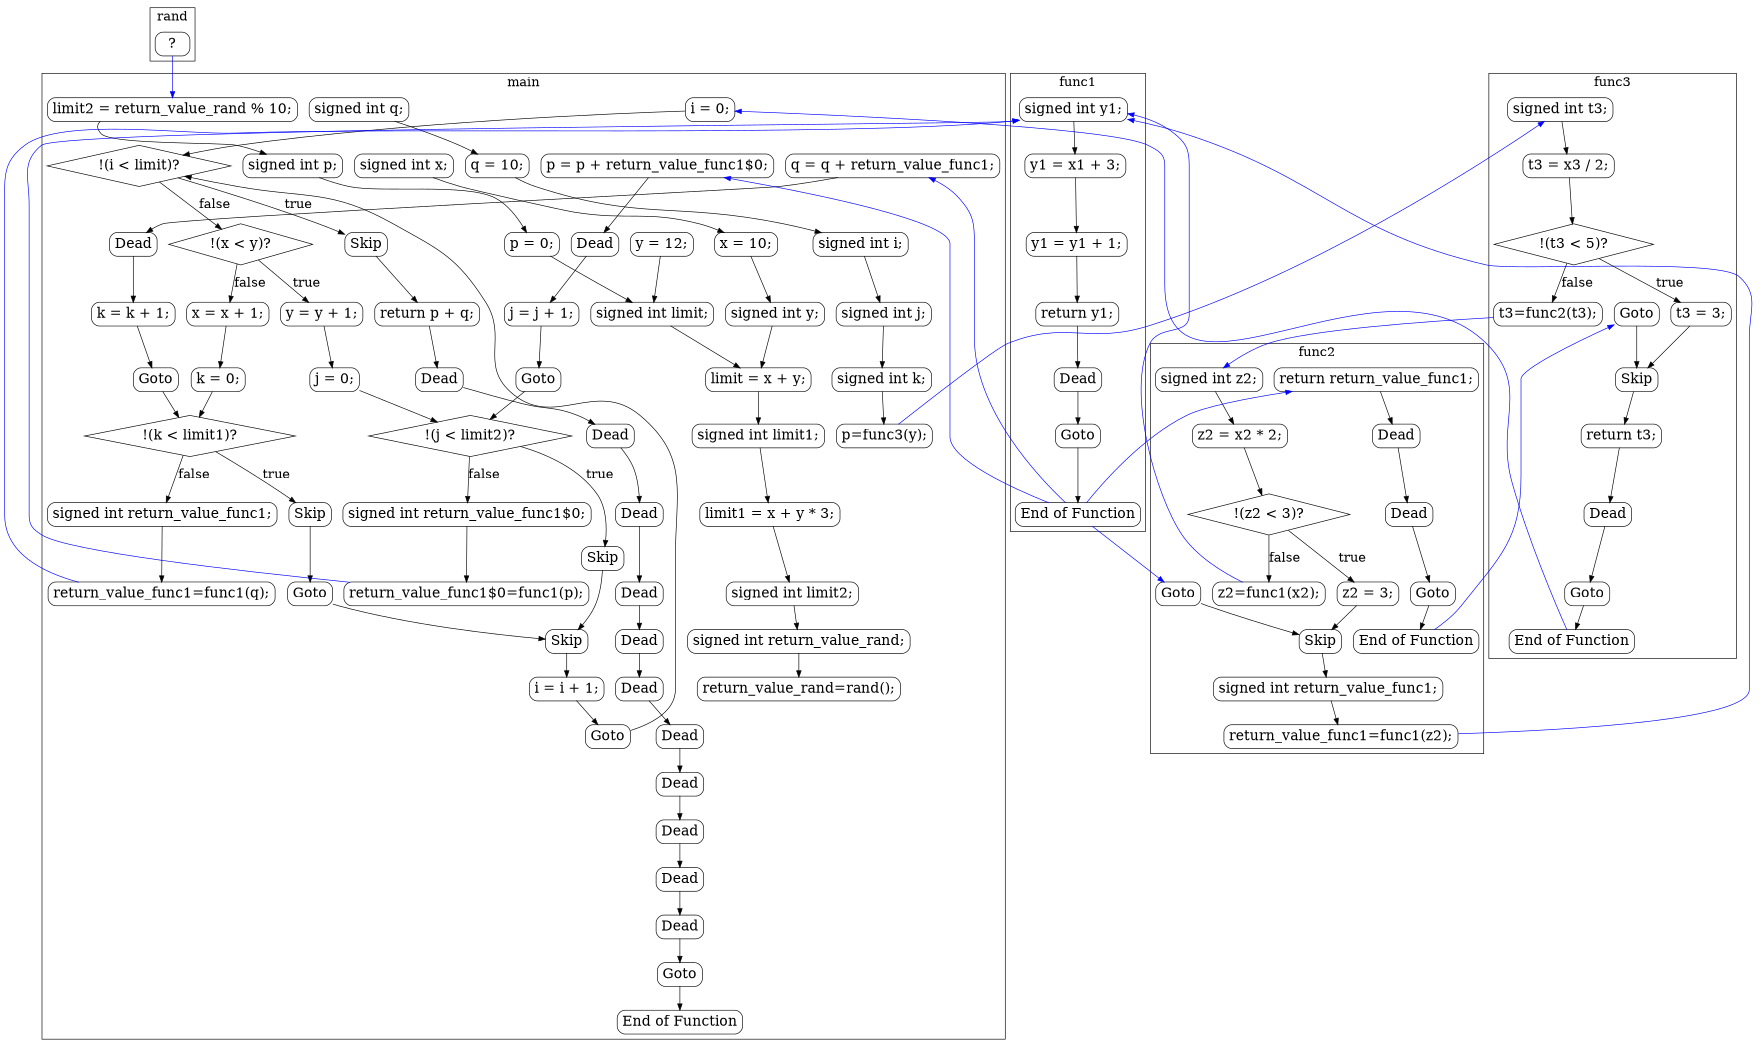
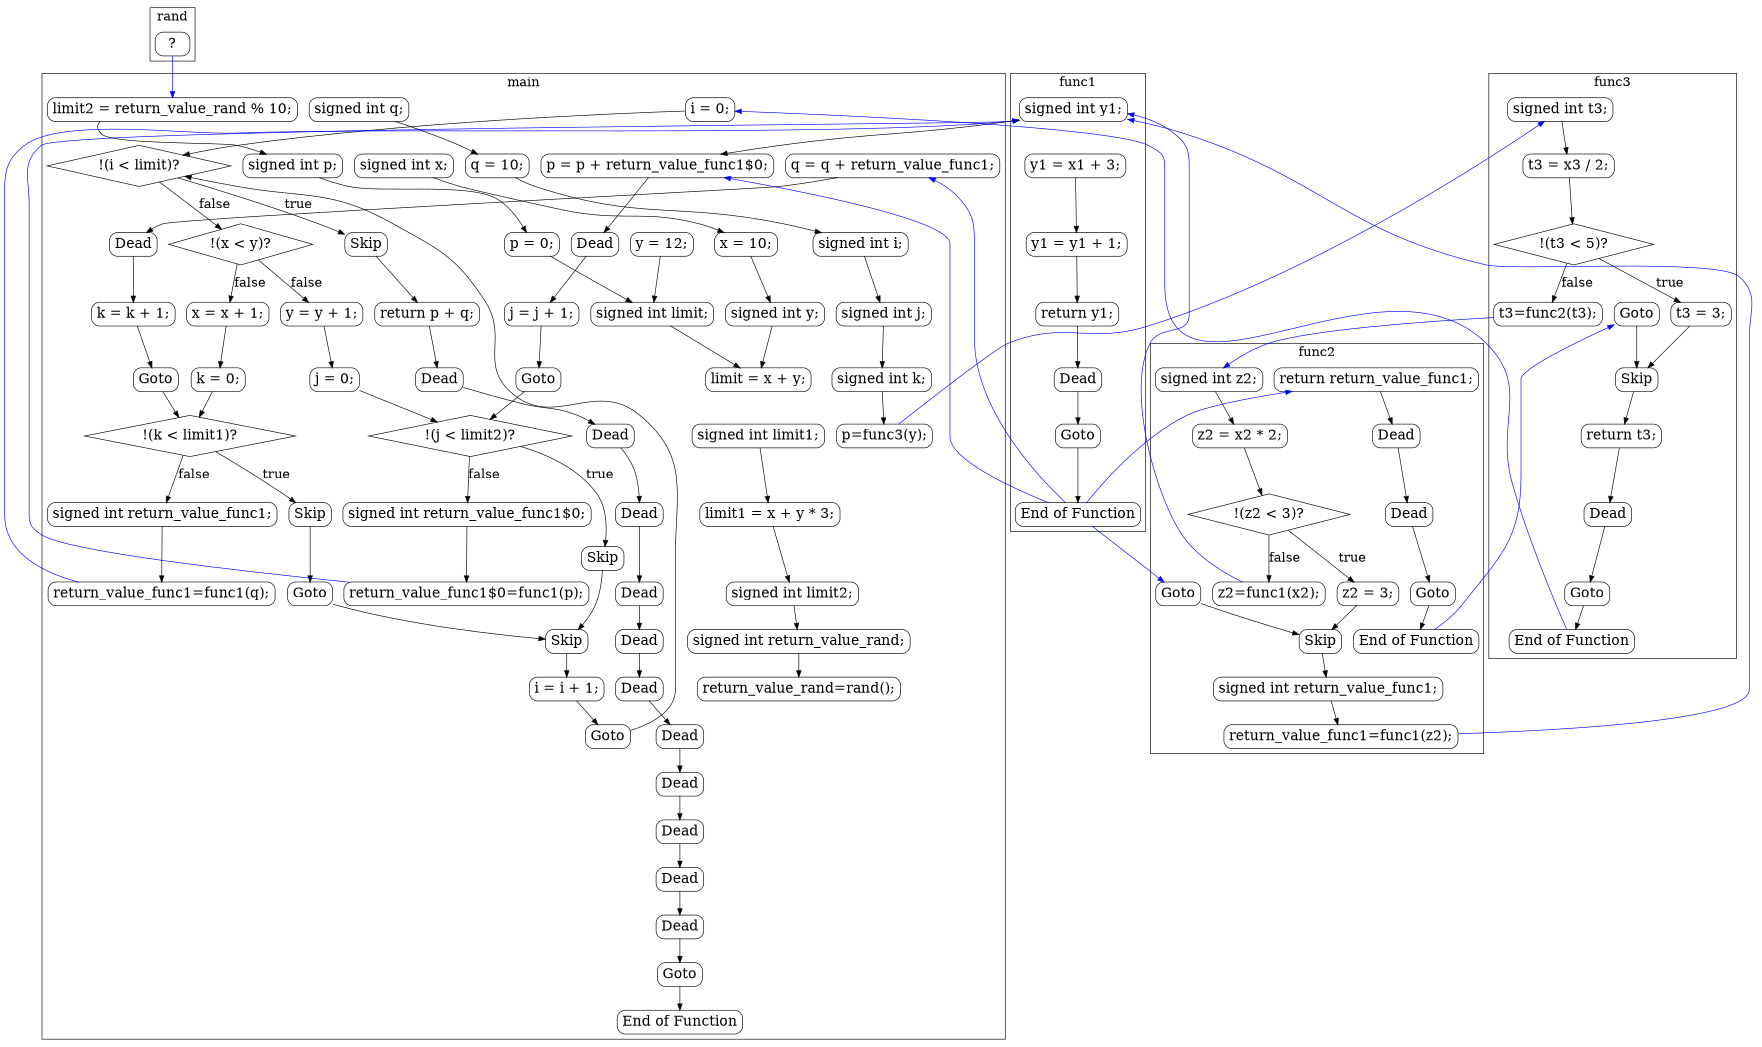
edge "signed int y1;" -> "y1 = x1 + 3;": now "signed int y1;" -> "p = p + return_value_func1$0;"
edge "!(x < y)?" -> "y = y + 1;": label "true" -> "false"
edge "limit = x + y;" -> "signed int limit1;": removed
